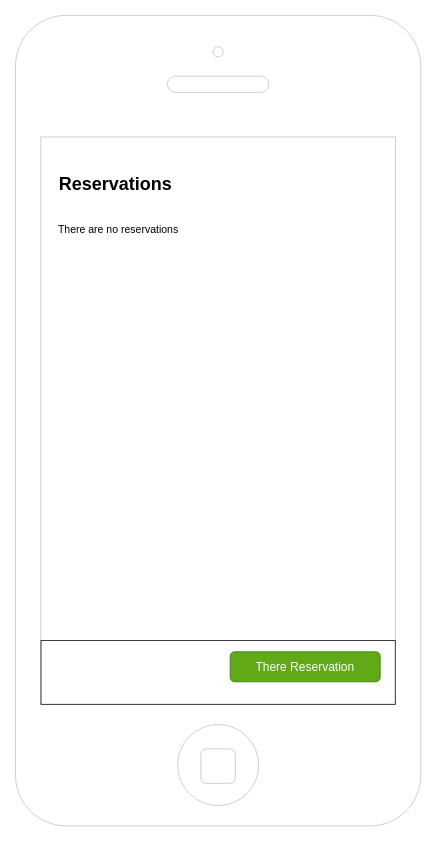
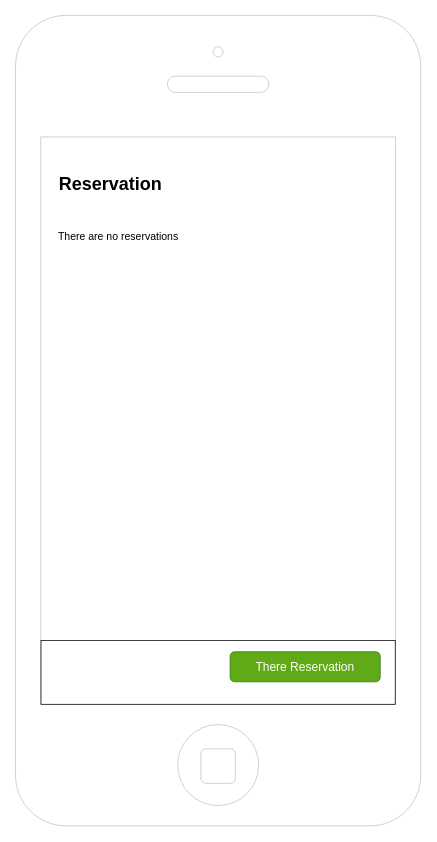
node "Reservations": label "Reservations" -> "Reservation"
node "There are no reservations": moved (124, 229) -> (124, 237)
